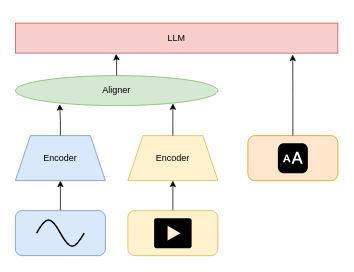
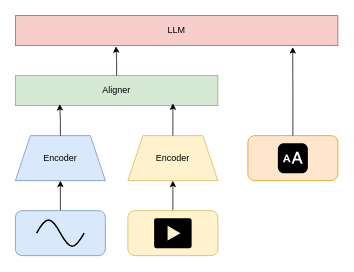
node "LLM": moved (177, 38) -> (177, 30)
node "Aligner": shape ellipse -> rectangle
